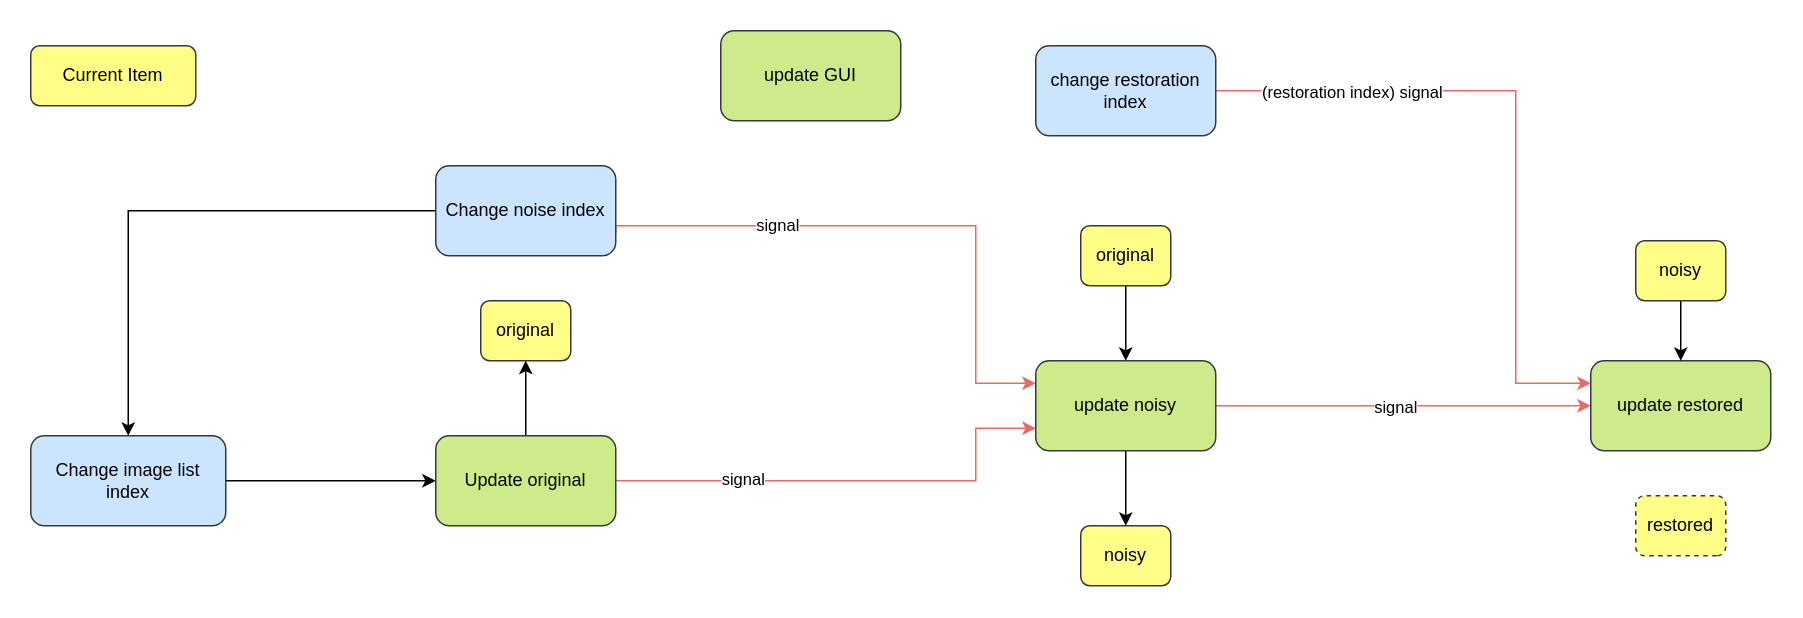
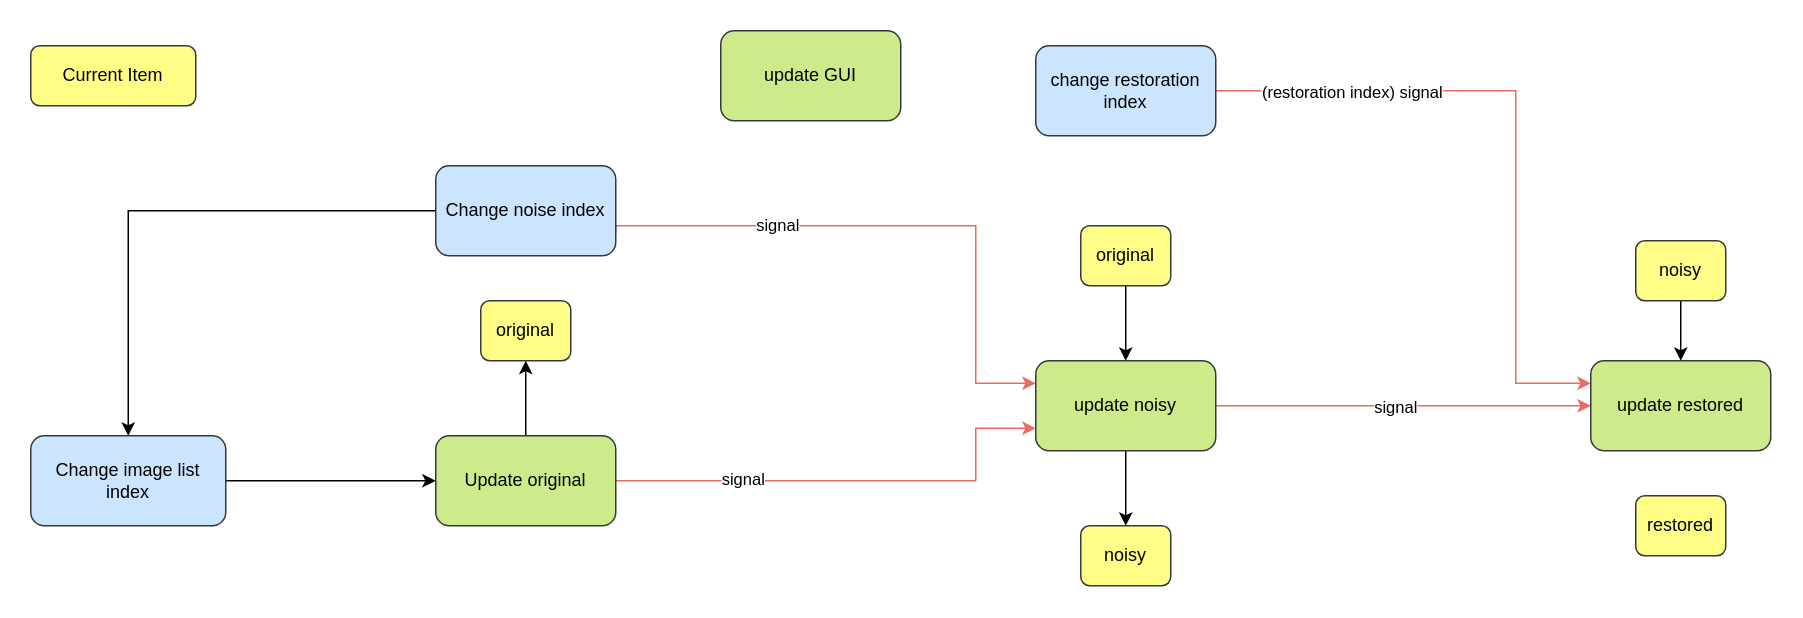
node "restored": style dashed -> solid
